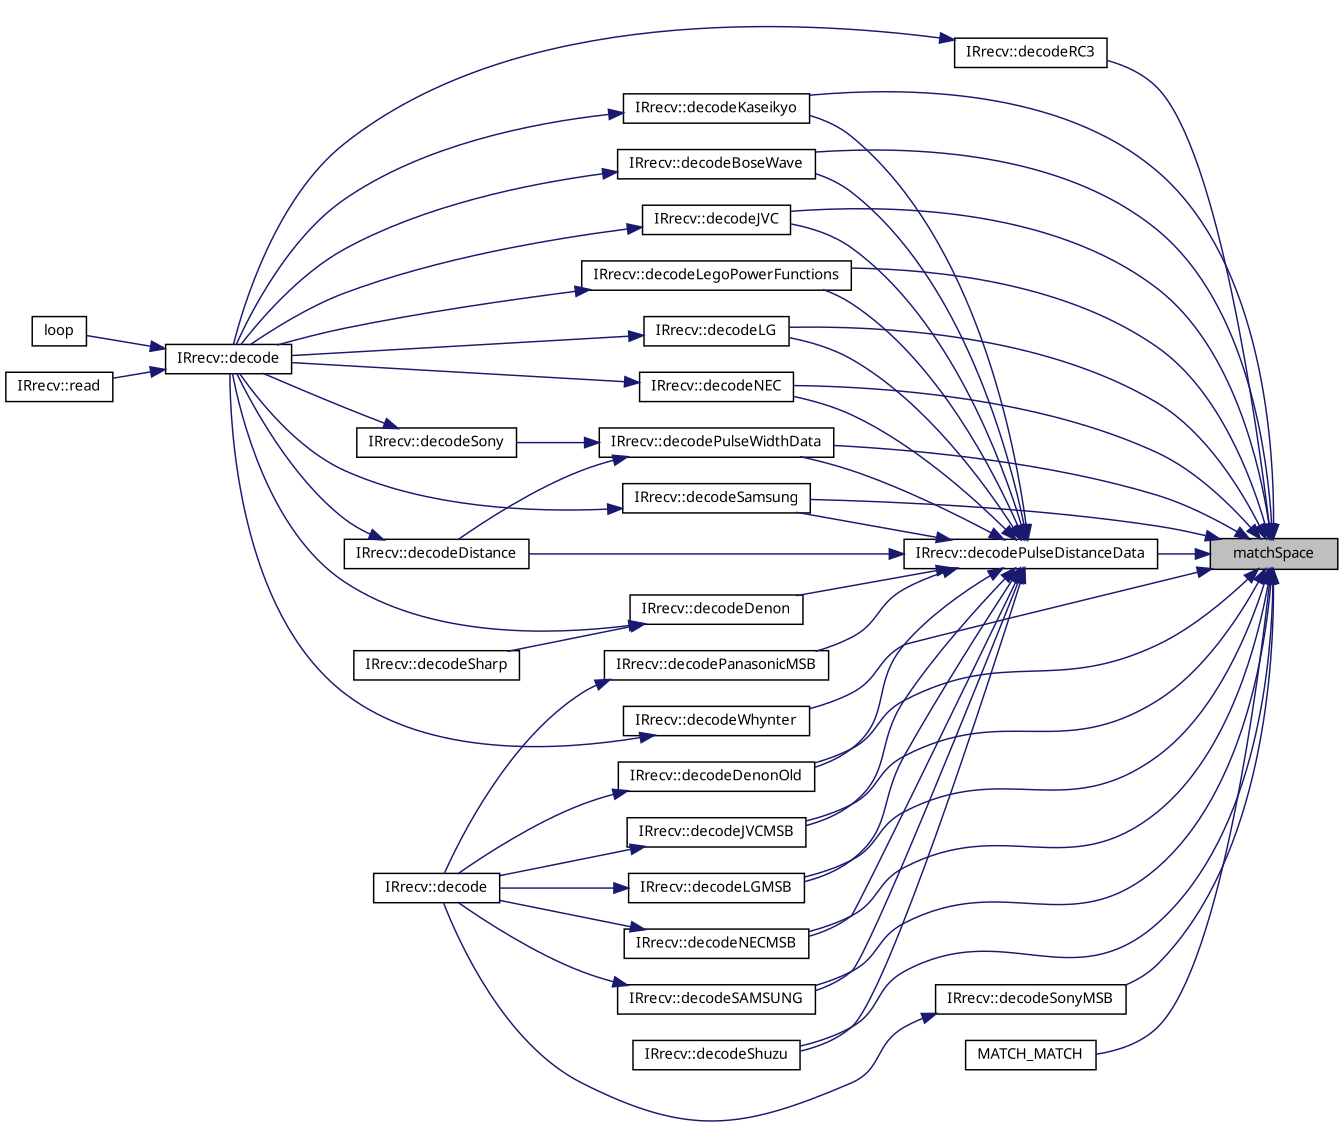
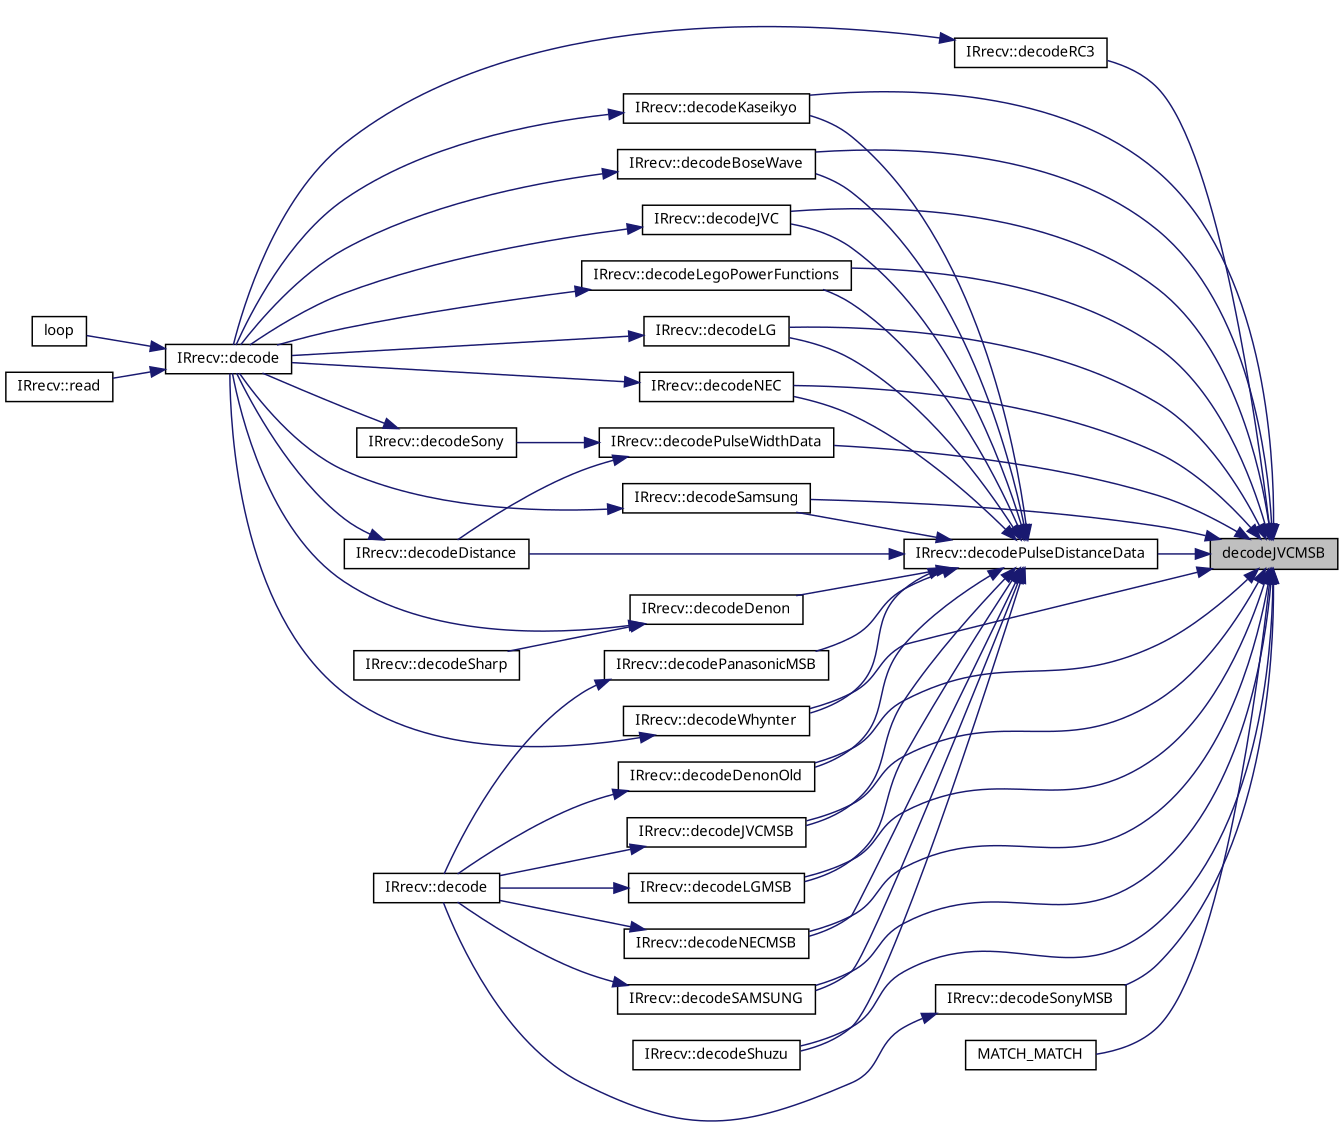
edge "IRrecv::decodePulseWidthData" -> "IRrecv::decodePulseDistanceData": now "IRrecv::decodeWhynter" -> "IRrecv::decodePulseDistanceData"
node "matchSpace": label "matchSpace" -> "decodeJVCMSB"
